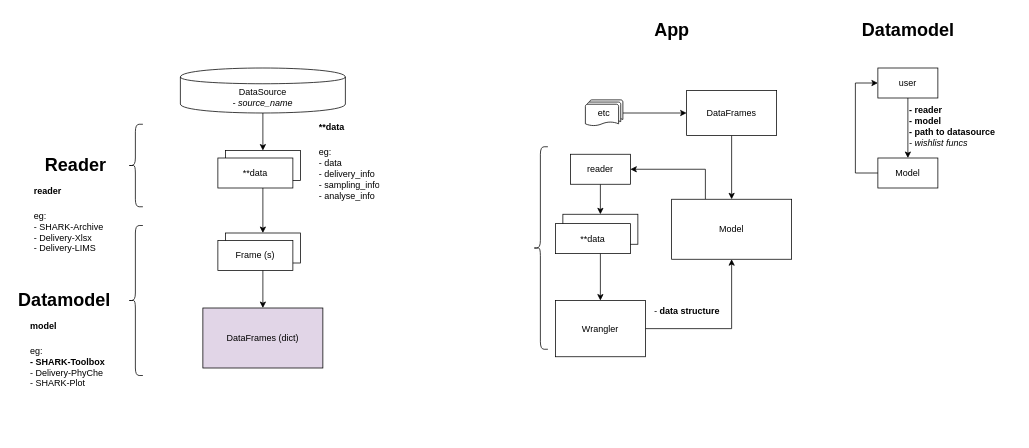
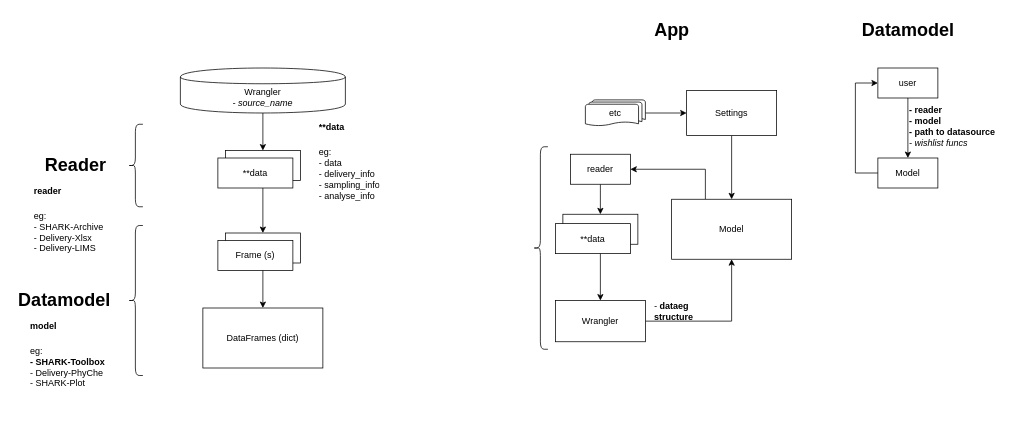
node "DataSource - source_name": label "DataSource - source_name" -> "Wrangler - source_name"
node "etc": size 38x26 -> 60x26
node "DataFrames": label "DataFrames" -> "Settings"
node "- data structure": label "- data structure" -> "- dataeg structure"
node "Wrangler": size 90x56 -> 90x41
node "DataFrames (dict)": fillcolor #e1d5e7 -> #ffffff
